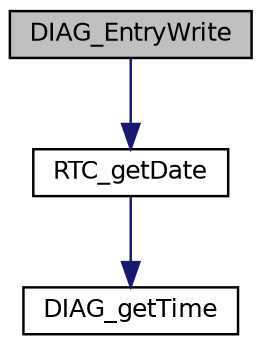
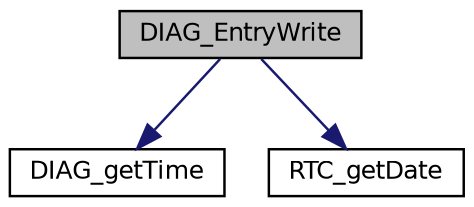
edge "RTC_getDate" -> "DIAG_getTime": now "DIAG_EntryWrite" -> "DIAG_getTime"
